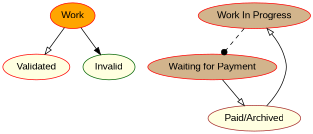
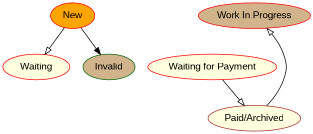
node "Work": label "Work" -> "New"
edge "Work In Progress" -> "Waiting for Payment": removed
node "Validated": label "Validated" -> "Waiting"
node "Invalid": fillcolor lightyellow -> tan
node "Waiting for Payment": fillcolor tan -> lightyellow
